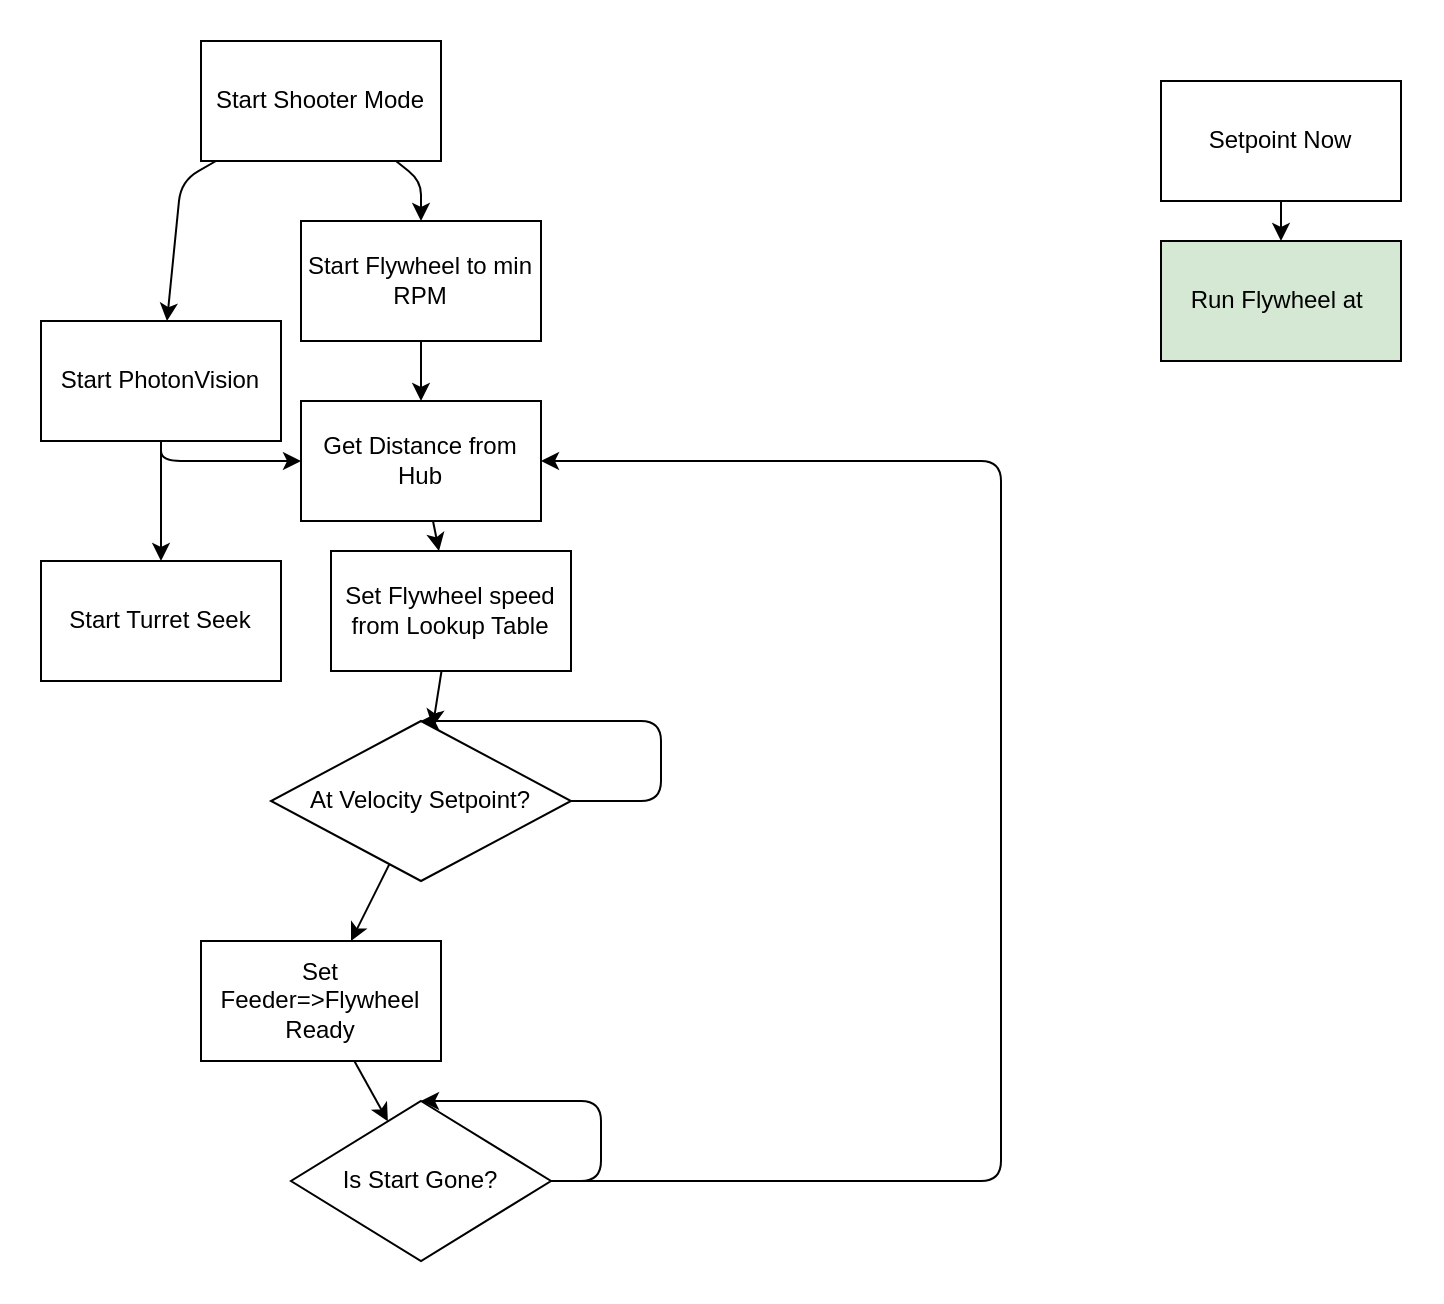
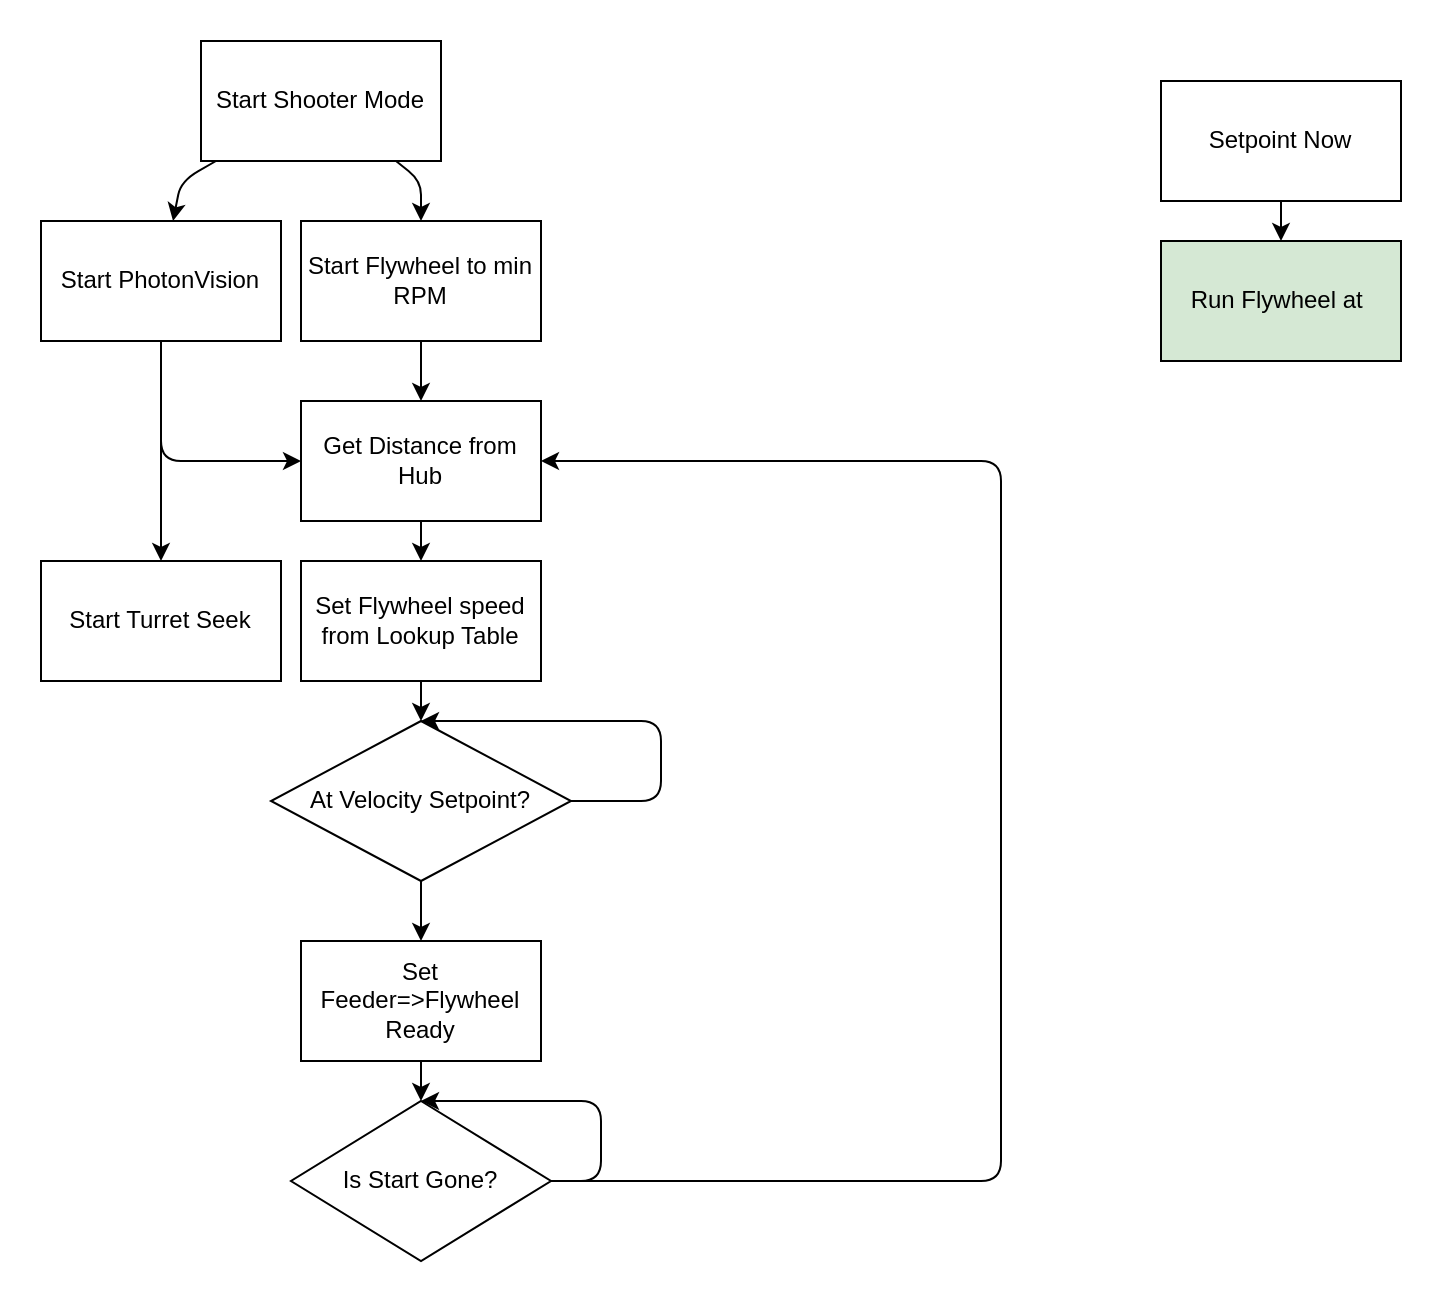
node "Start PhotonVision": moved (161, 381) -> (161, 281)
node "Set Flywheel speed from Lookup Table": moved (451, 611) -> (421, 621)
node "Set Feeder=>Flywheel Ready": moved (321, 1001) -> (421, 1001)
